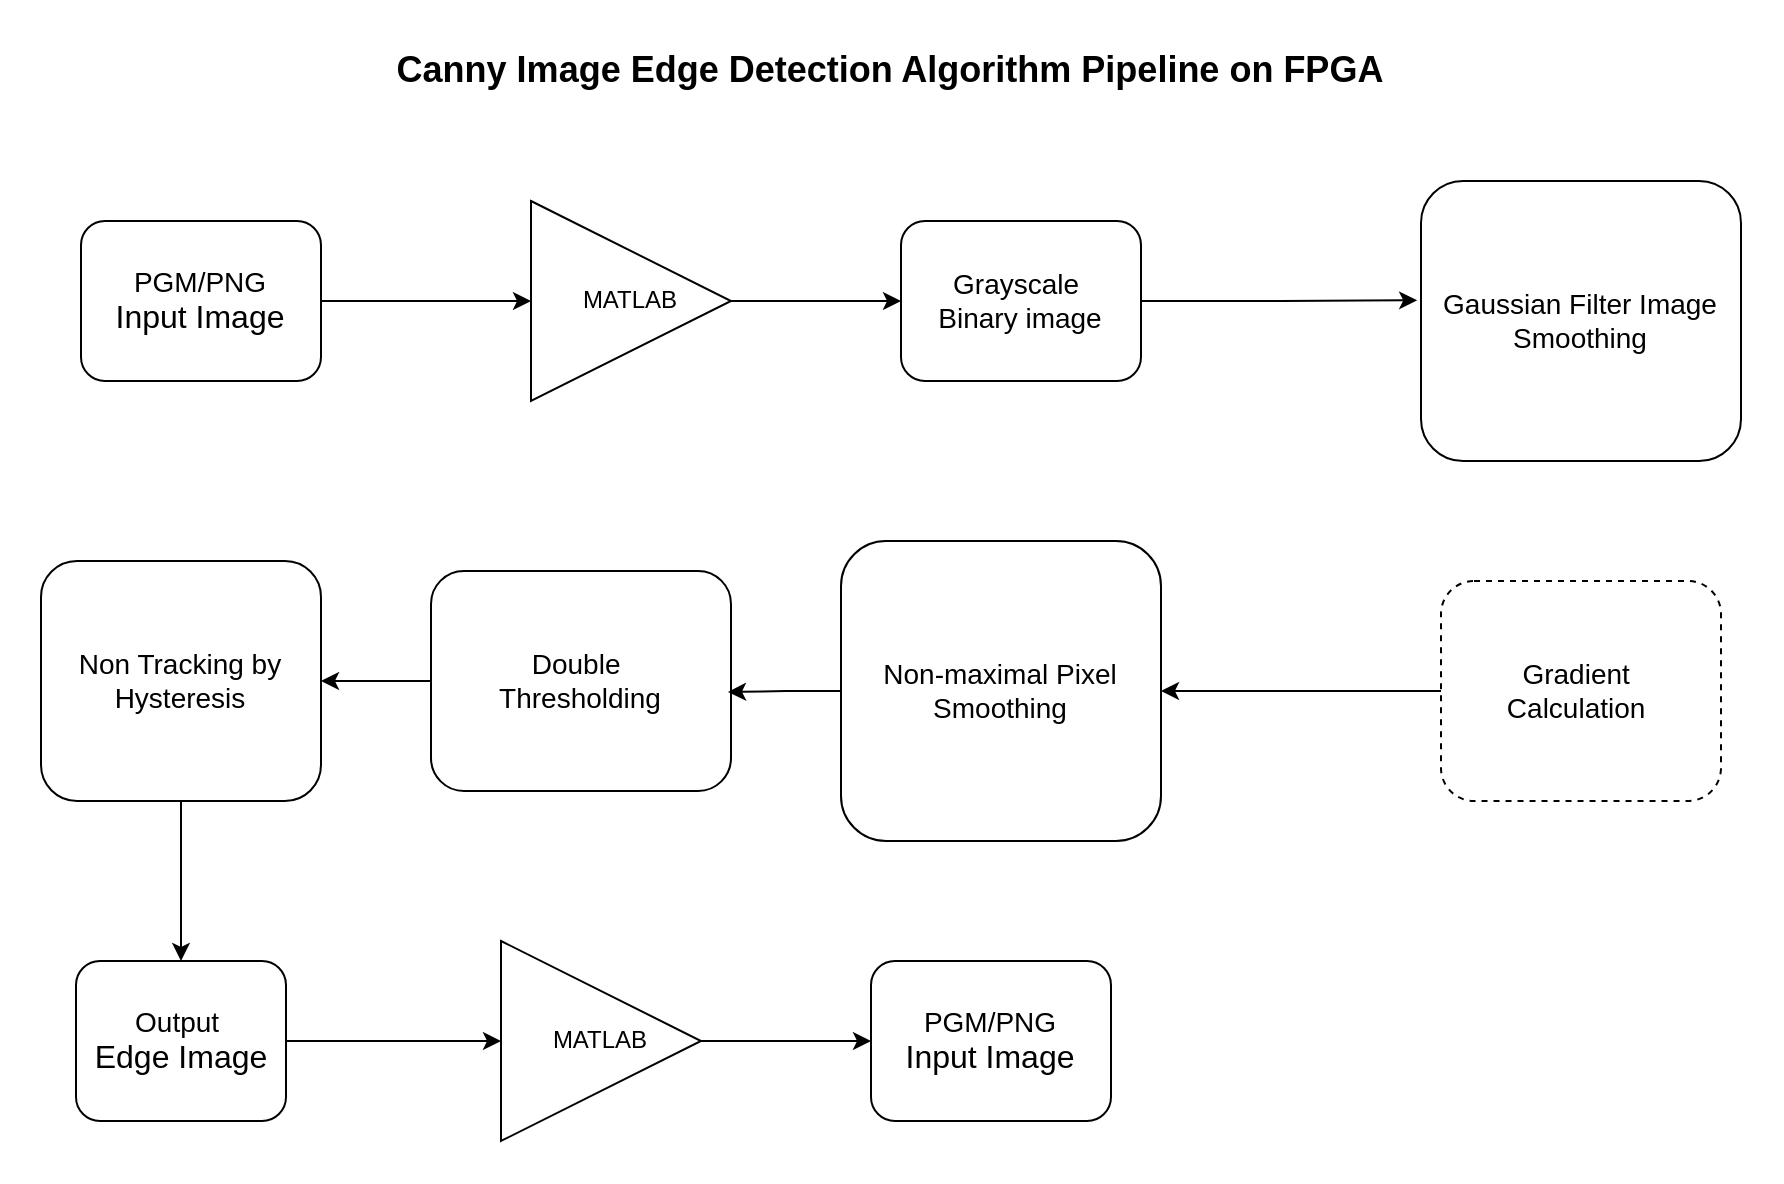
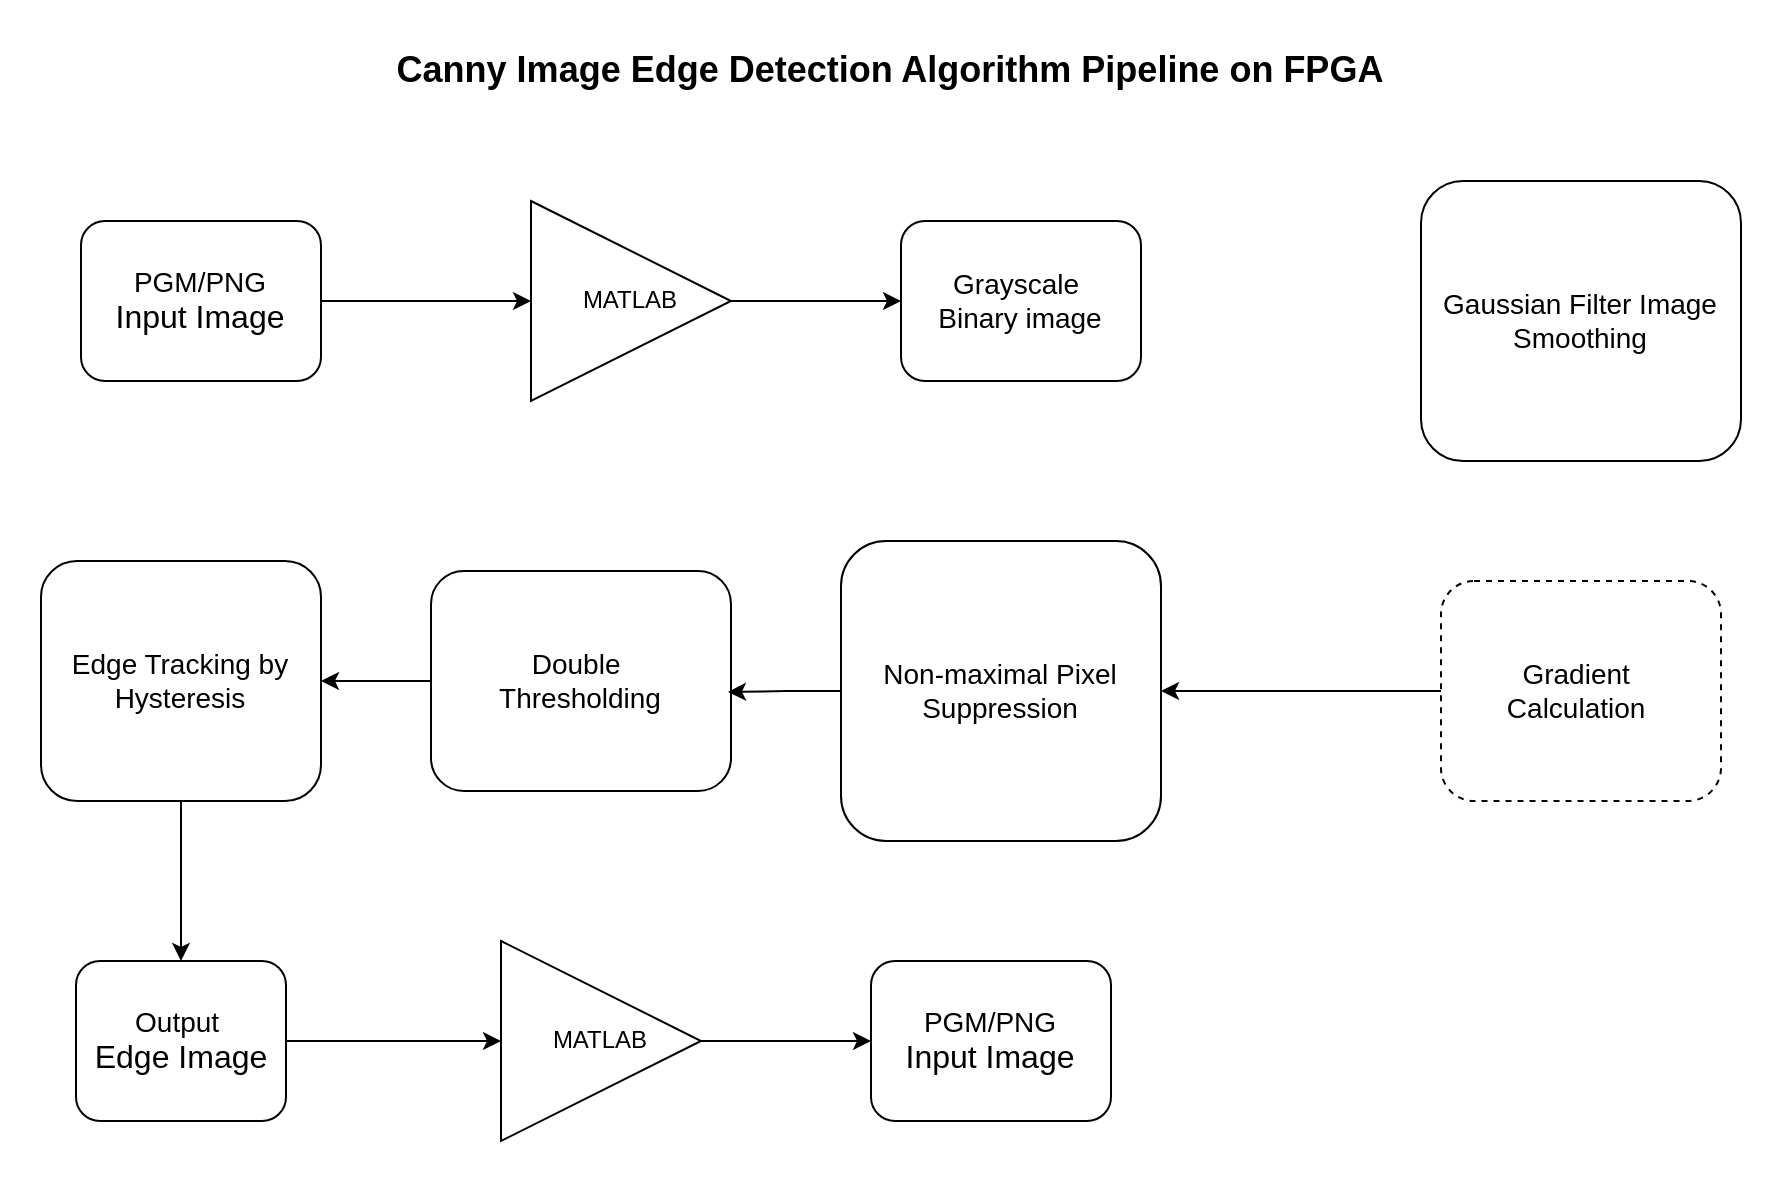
edge "Grayscale Binary image" -> "Gaussian Filter Image Smoothing": removed
node "Non Tracking by Hysteresis": label "Non Tracking by Hysteresis" -> "Edge Tracking by Hysteresis"
node "Non-maximal Pixel Smoothing": label "Non-maximal Pixel Smoothing" -> "Non-maximal Pixel Suppression"
